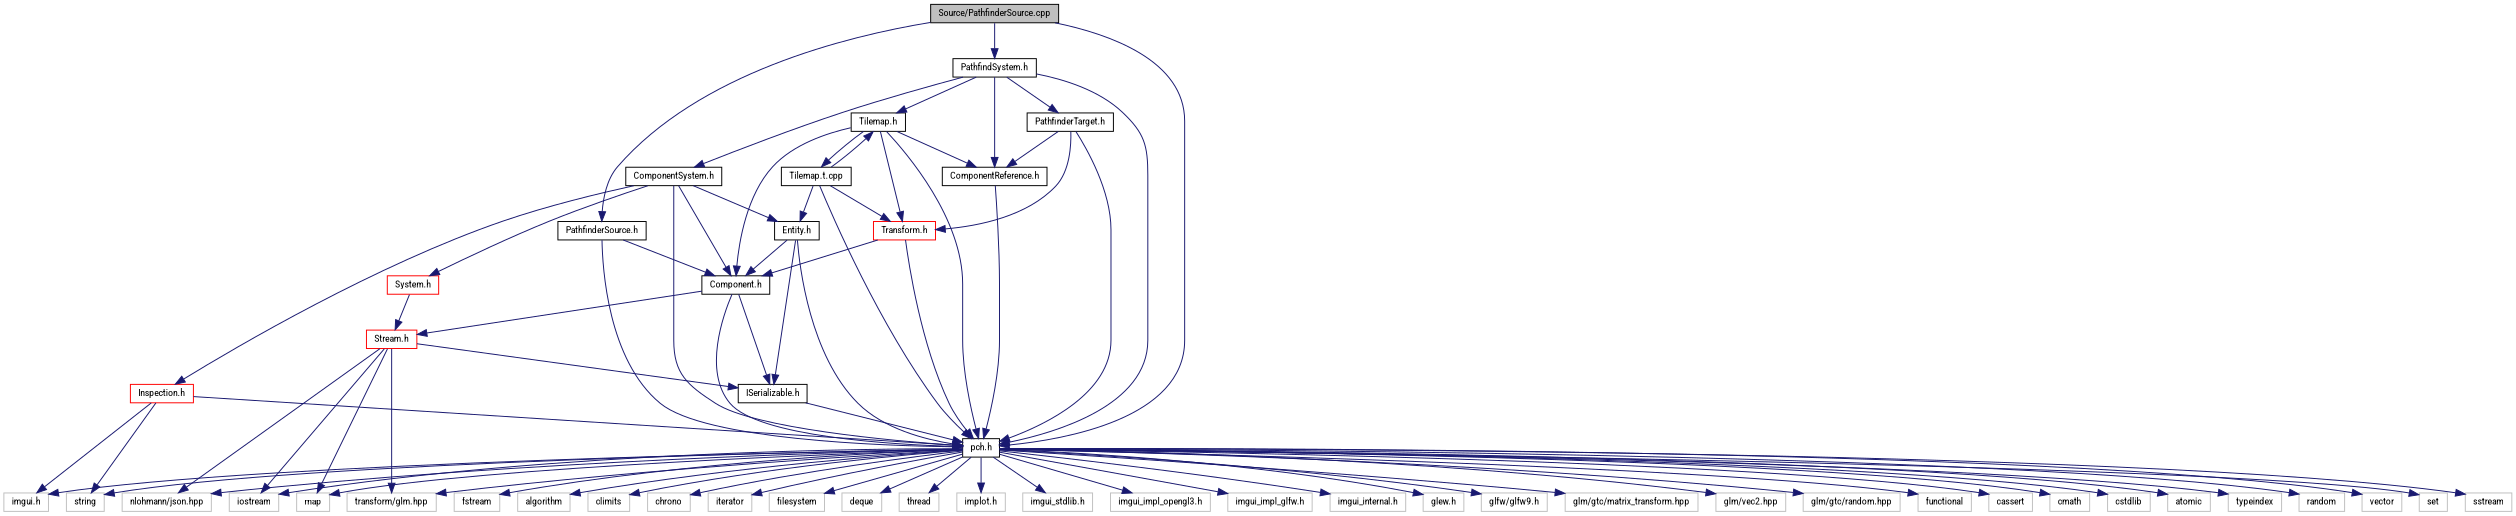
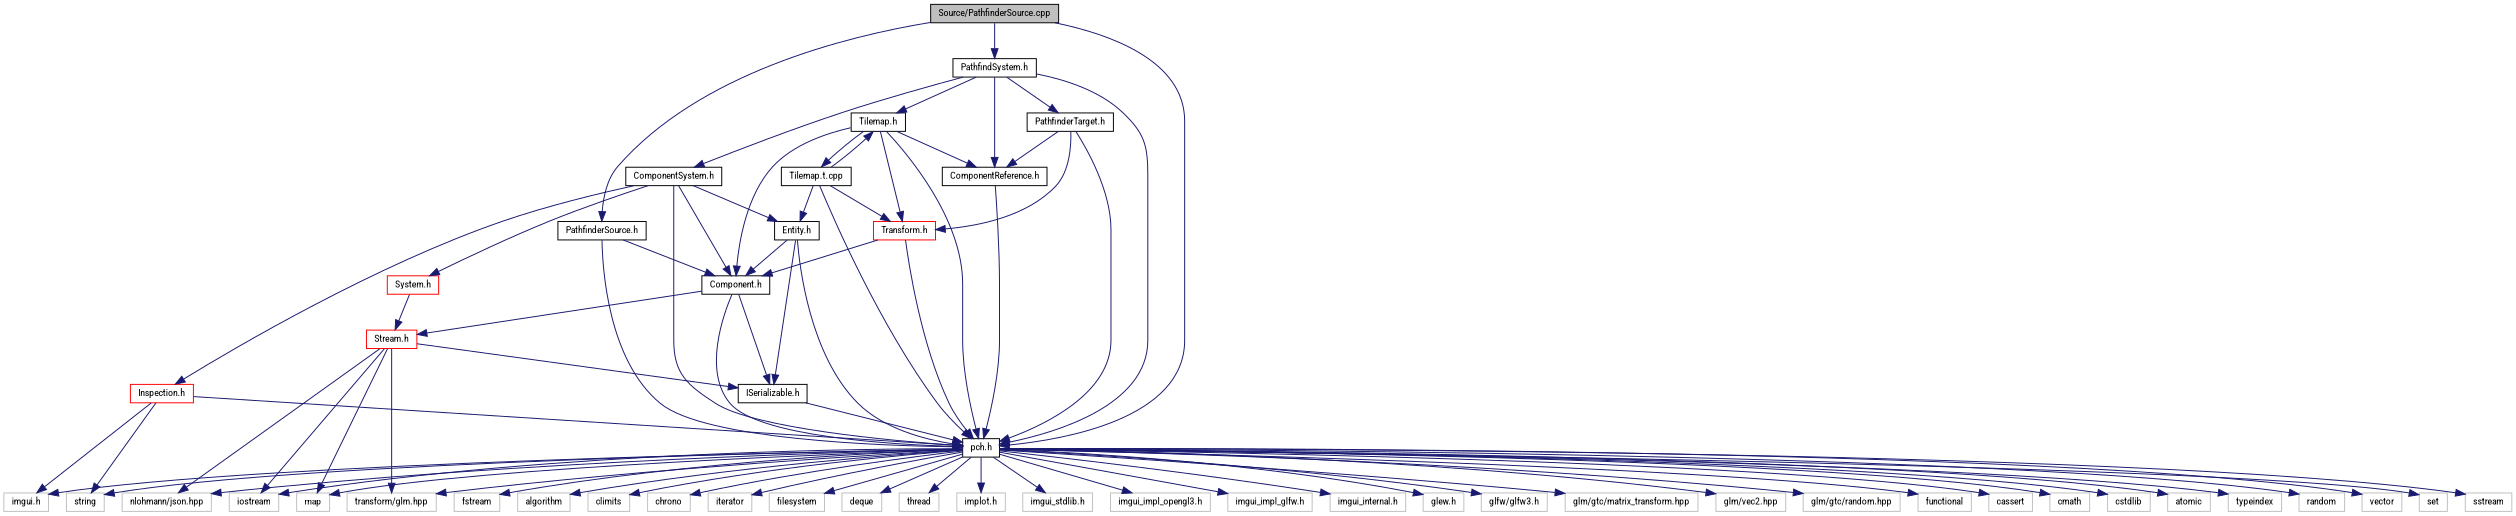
node "glfw/glfw9.h": label "glfw/glfw9.h" -> "glfw/glfw3.h"
